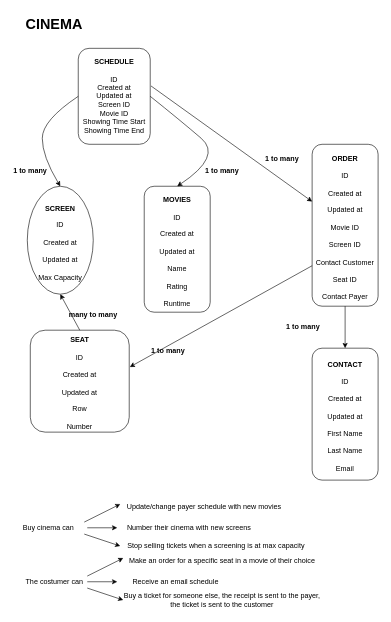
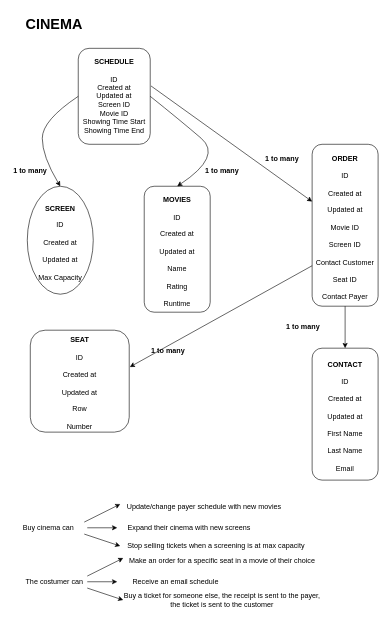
edge "SEAT ID Created at Updated at Row Number" -> "SCREEN ID Created at Updated at Max Capacity": removed
node "many to many": removed
node "Number their cinema with new screens": label "Number their cinema with new screens" -> "Expand their cinema with new screens"
